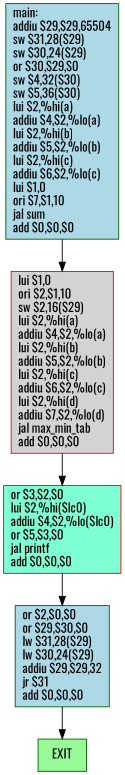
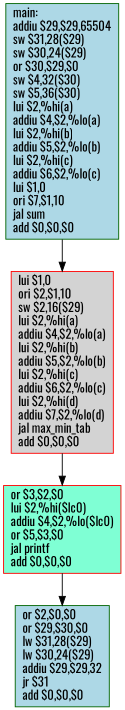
node "EXIT": removed
